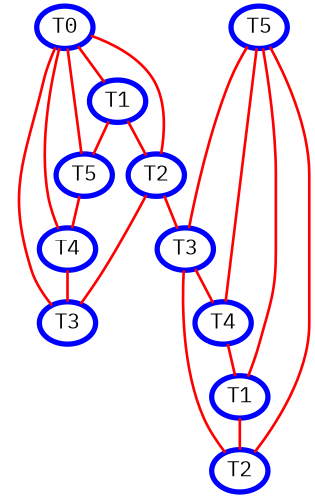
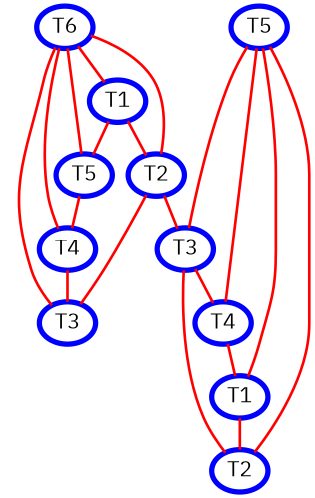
node "T0": label "T0" -> "T6"
